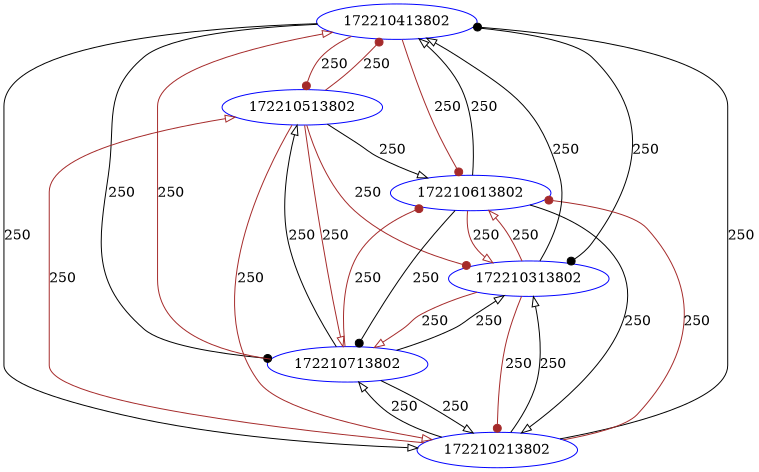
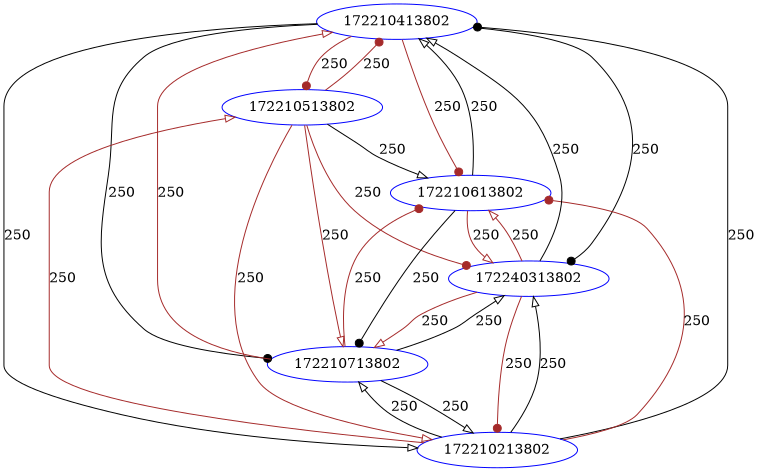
edge "172210713802" -> "172210513802": removed, label "250"
node "172210313802": label "172210313802" -> "172240313802"
edge "172210613802" -> "172210213802": removed, label "250"
